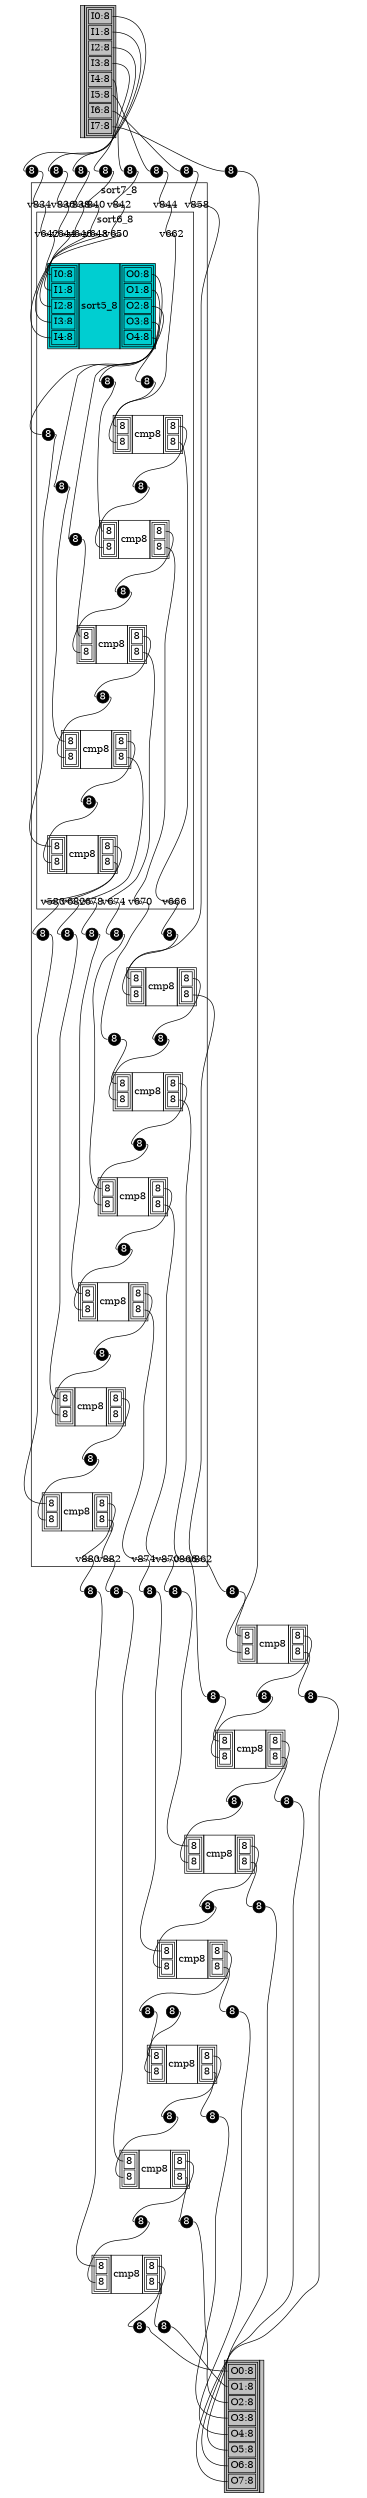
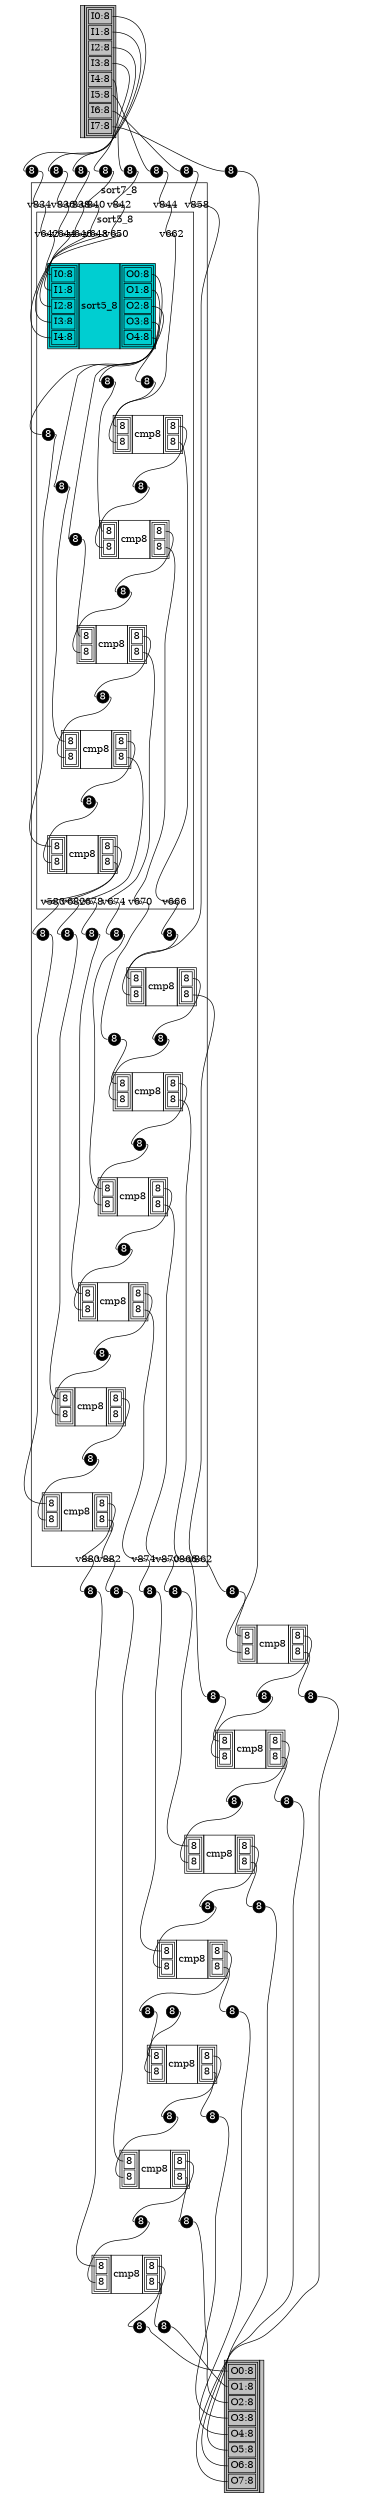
cluster "sort6_8": label "sort6_8" -> "sort5_8"
